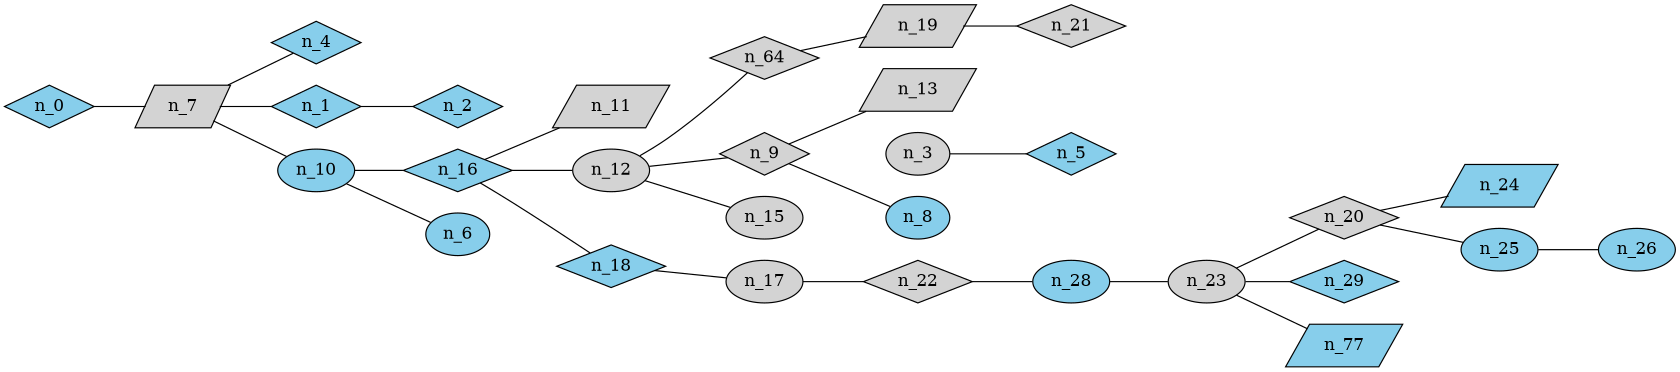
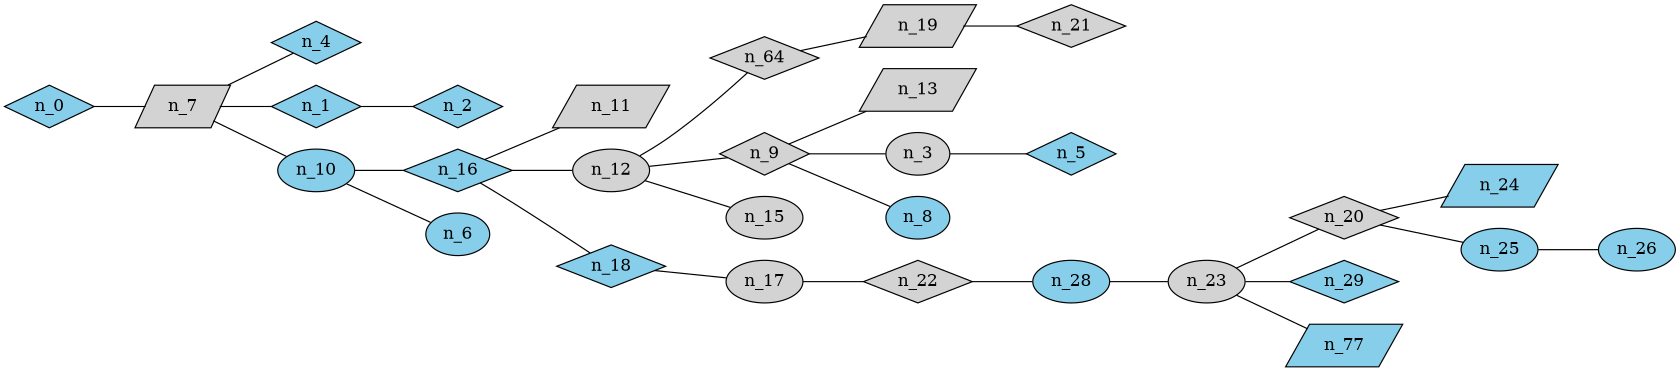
edge "n_9" -- "n_3": added
